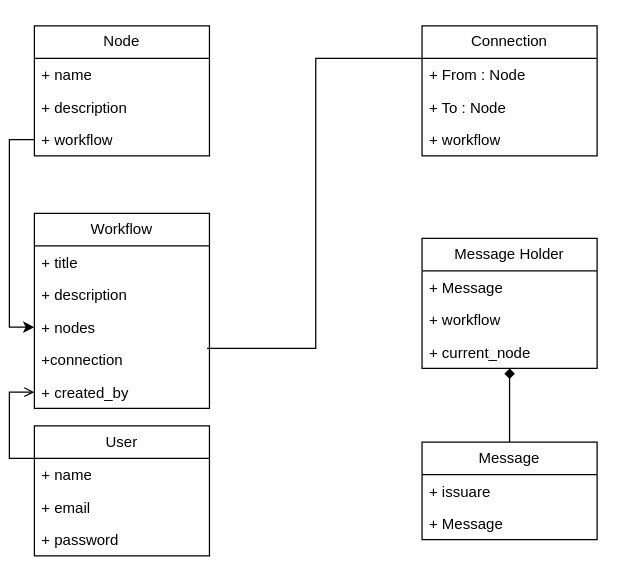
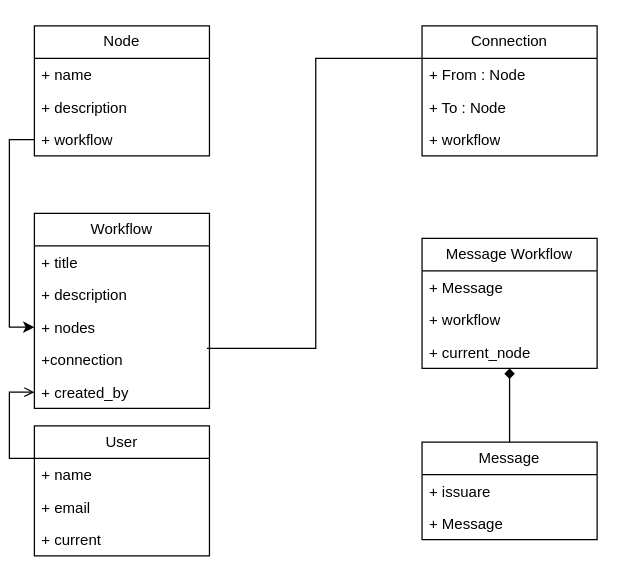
node "Message Holder": label "Message Holder" -> "Message Workflow"
node "+ password": label "+ password" -> "+ current"
